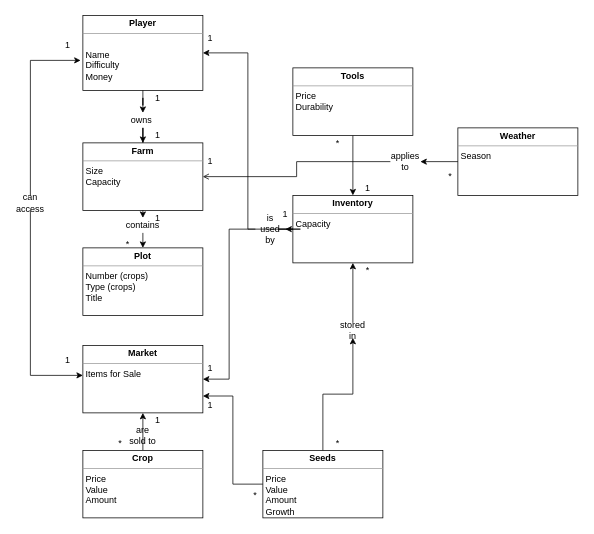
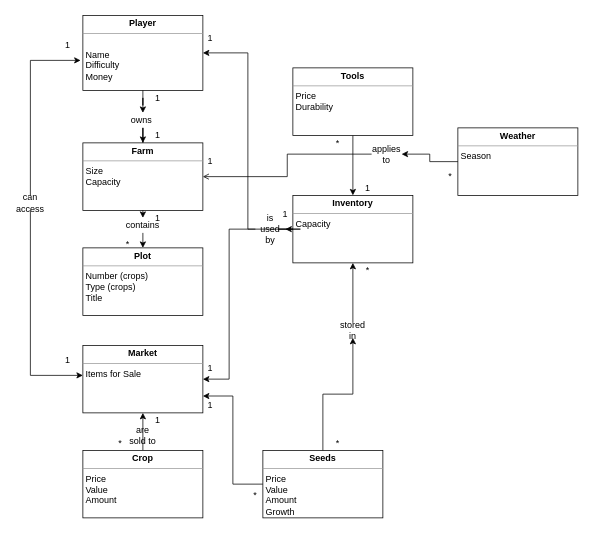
node "applies to": moved (405, 162) -> (387, 154)
